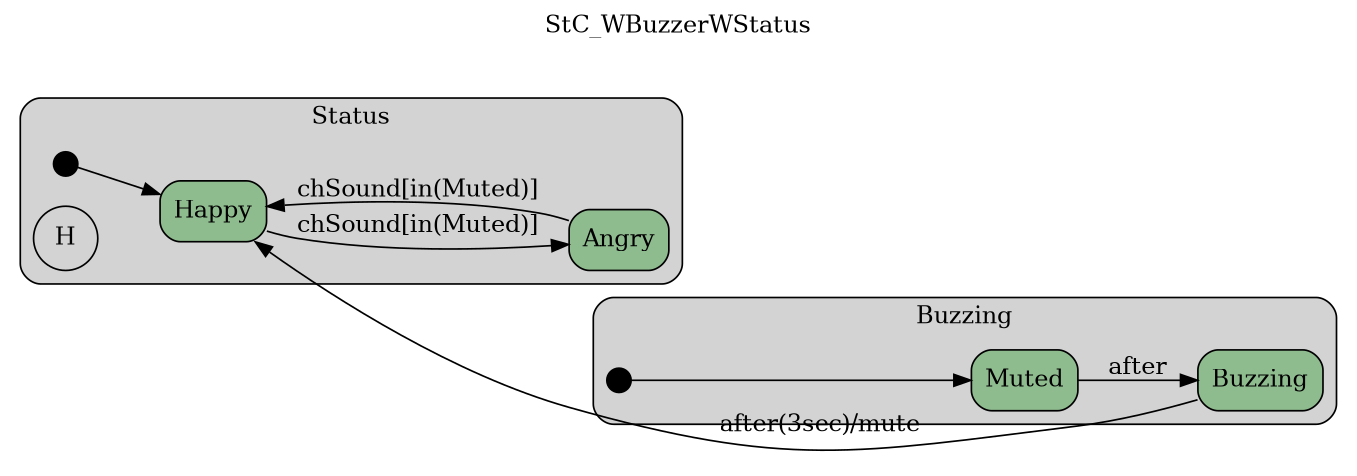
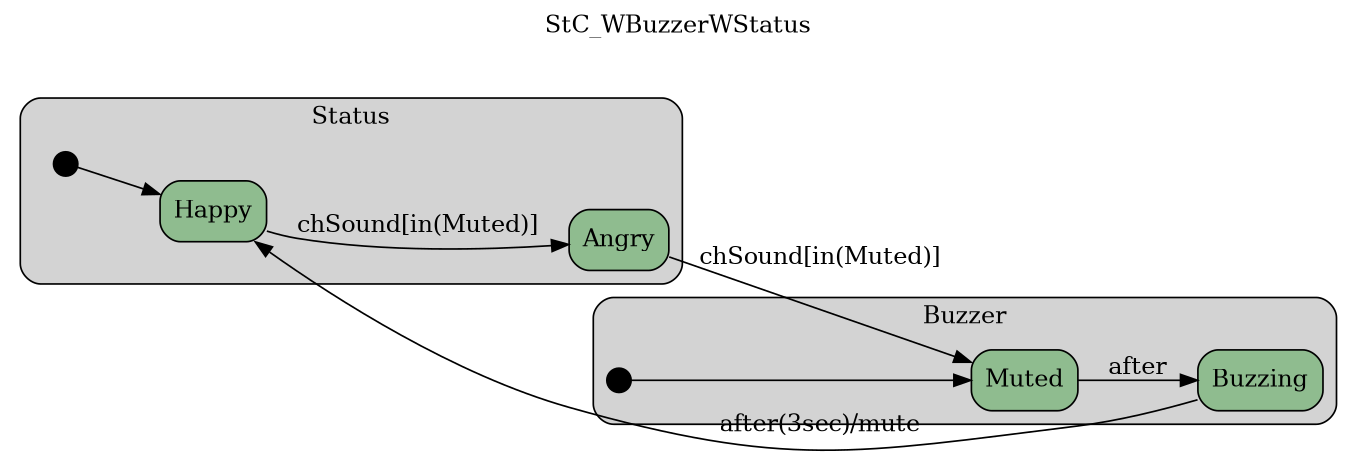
edge "Angry" -> "Happy": now "Angry" -> "Muted"
node "H": removed
cluster "Buzzing": label "Buzzing" -> "Buzzer"
